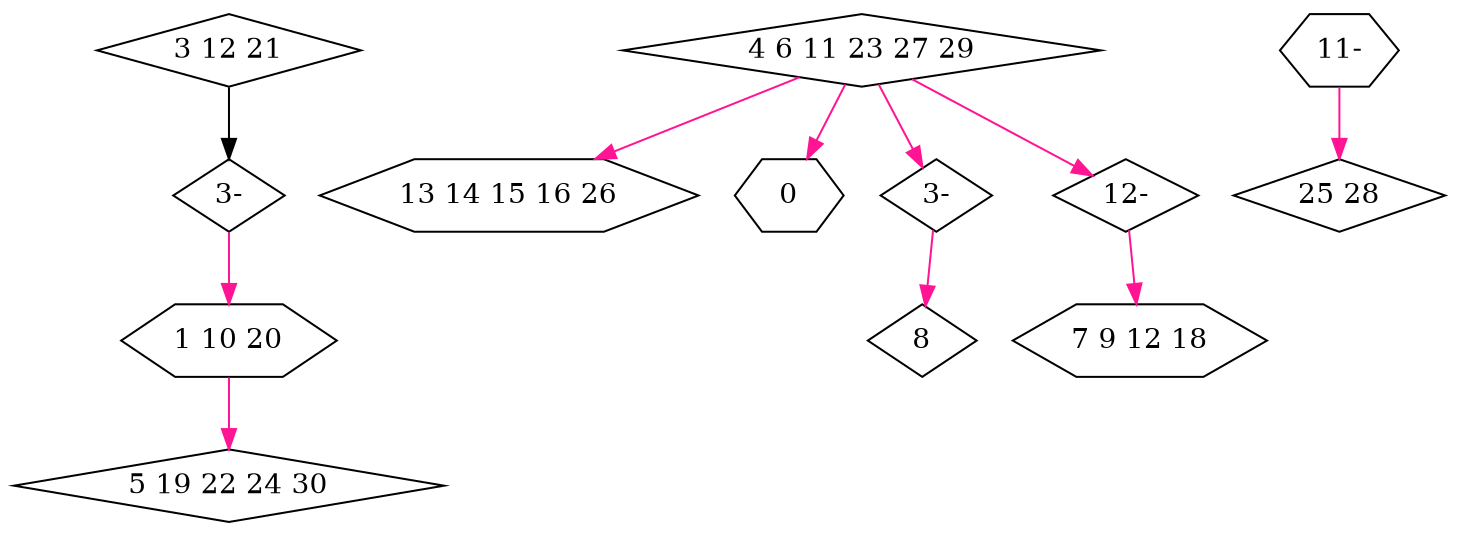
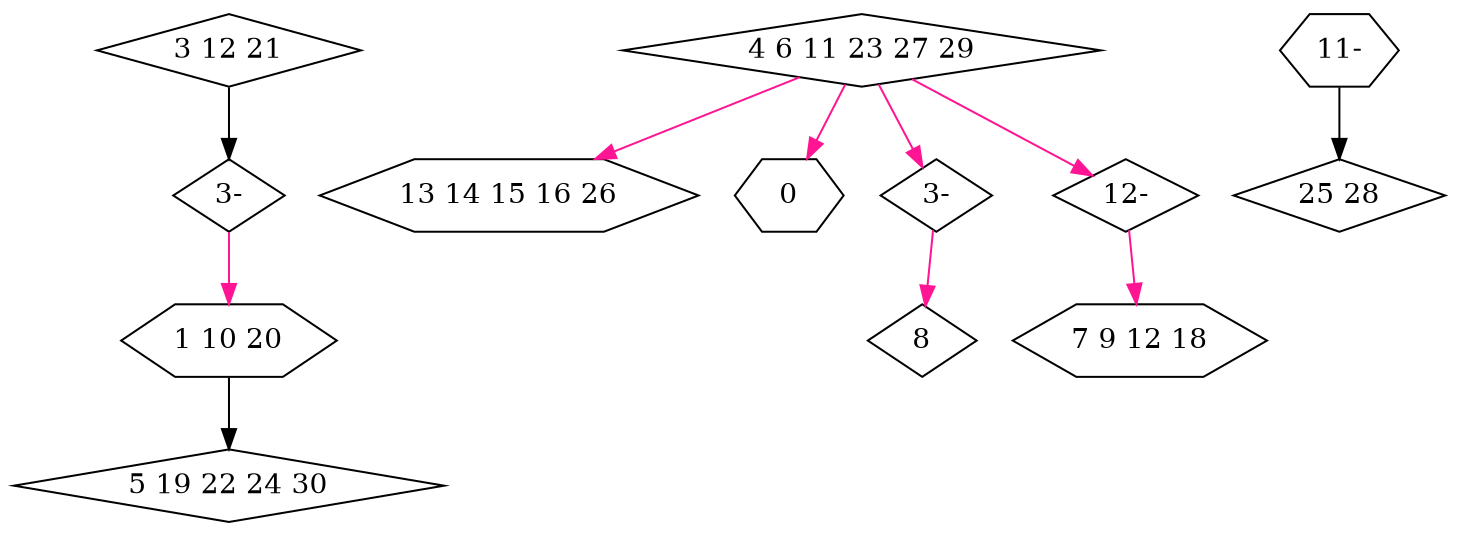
edge "11-" -> "25 28": color deeppink -> black
edge "1 10 20" -> "5 19 22 24 30": color deeppink -> black
